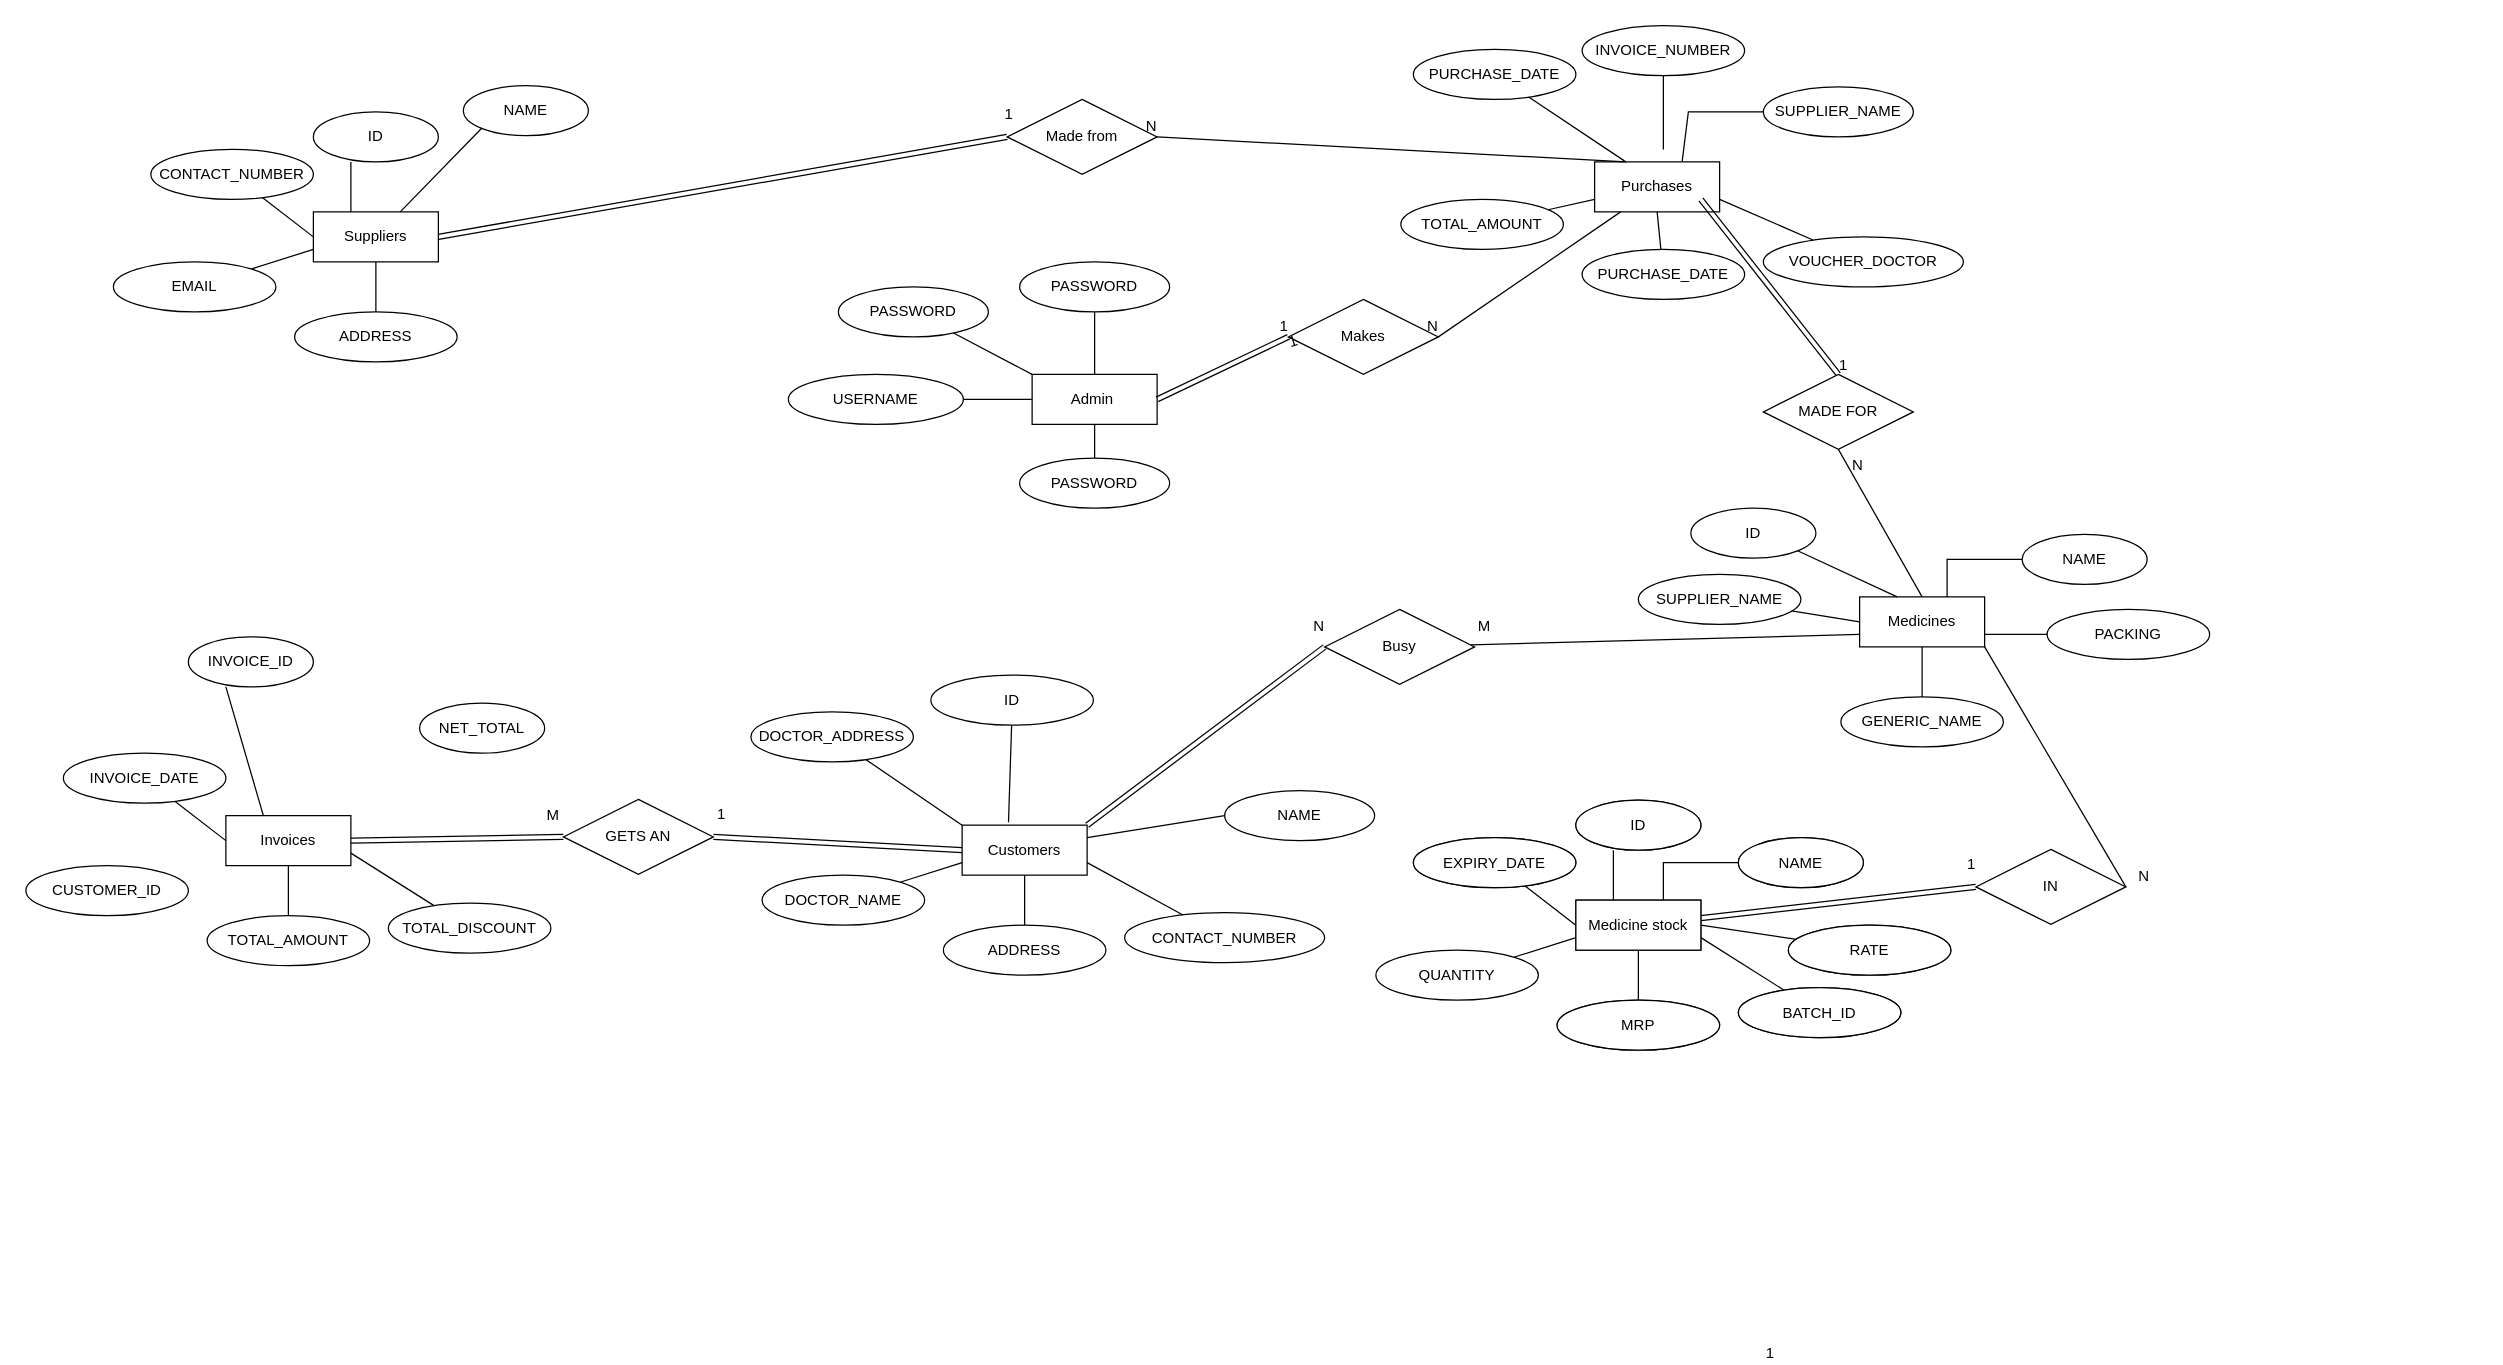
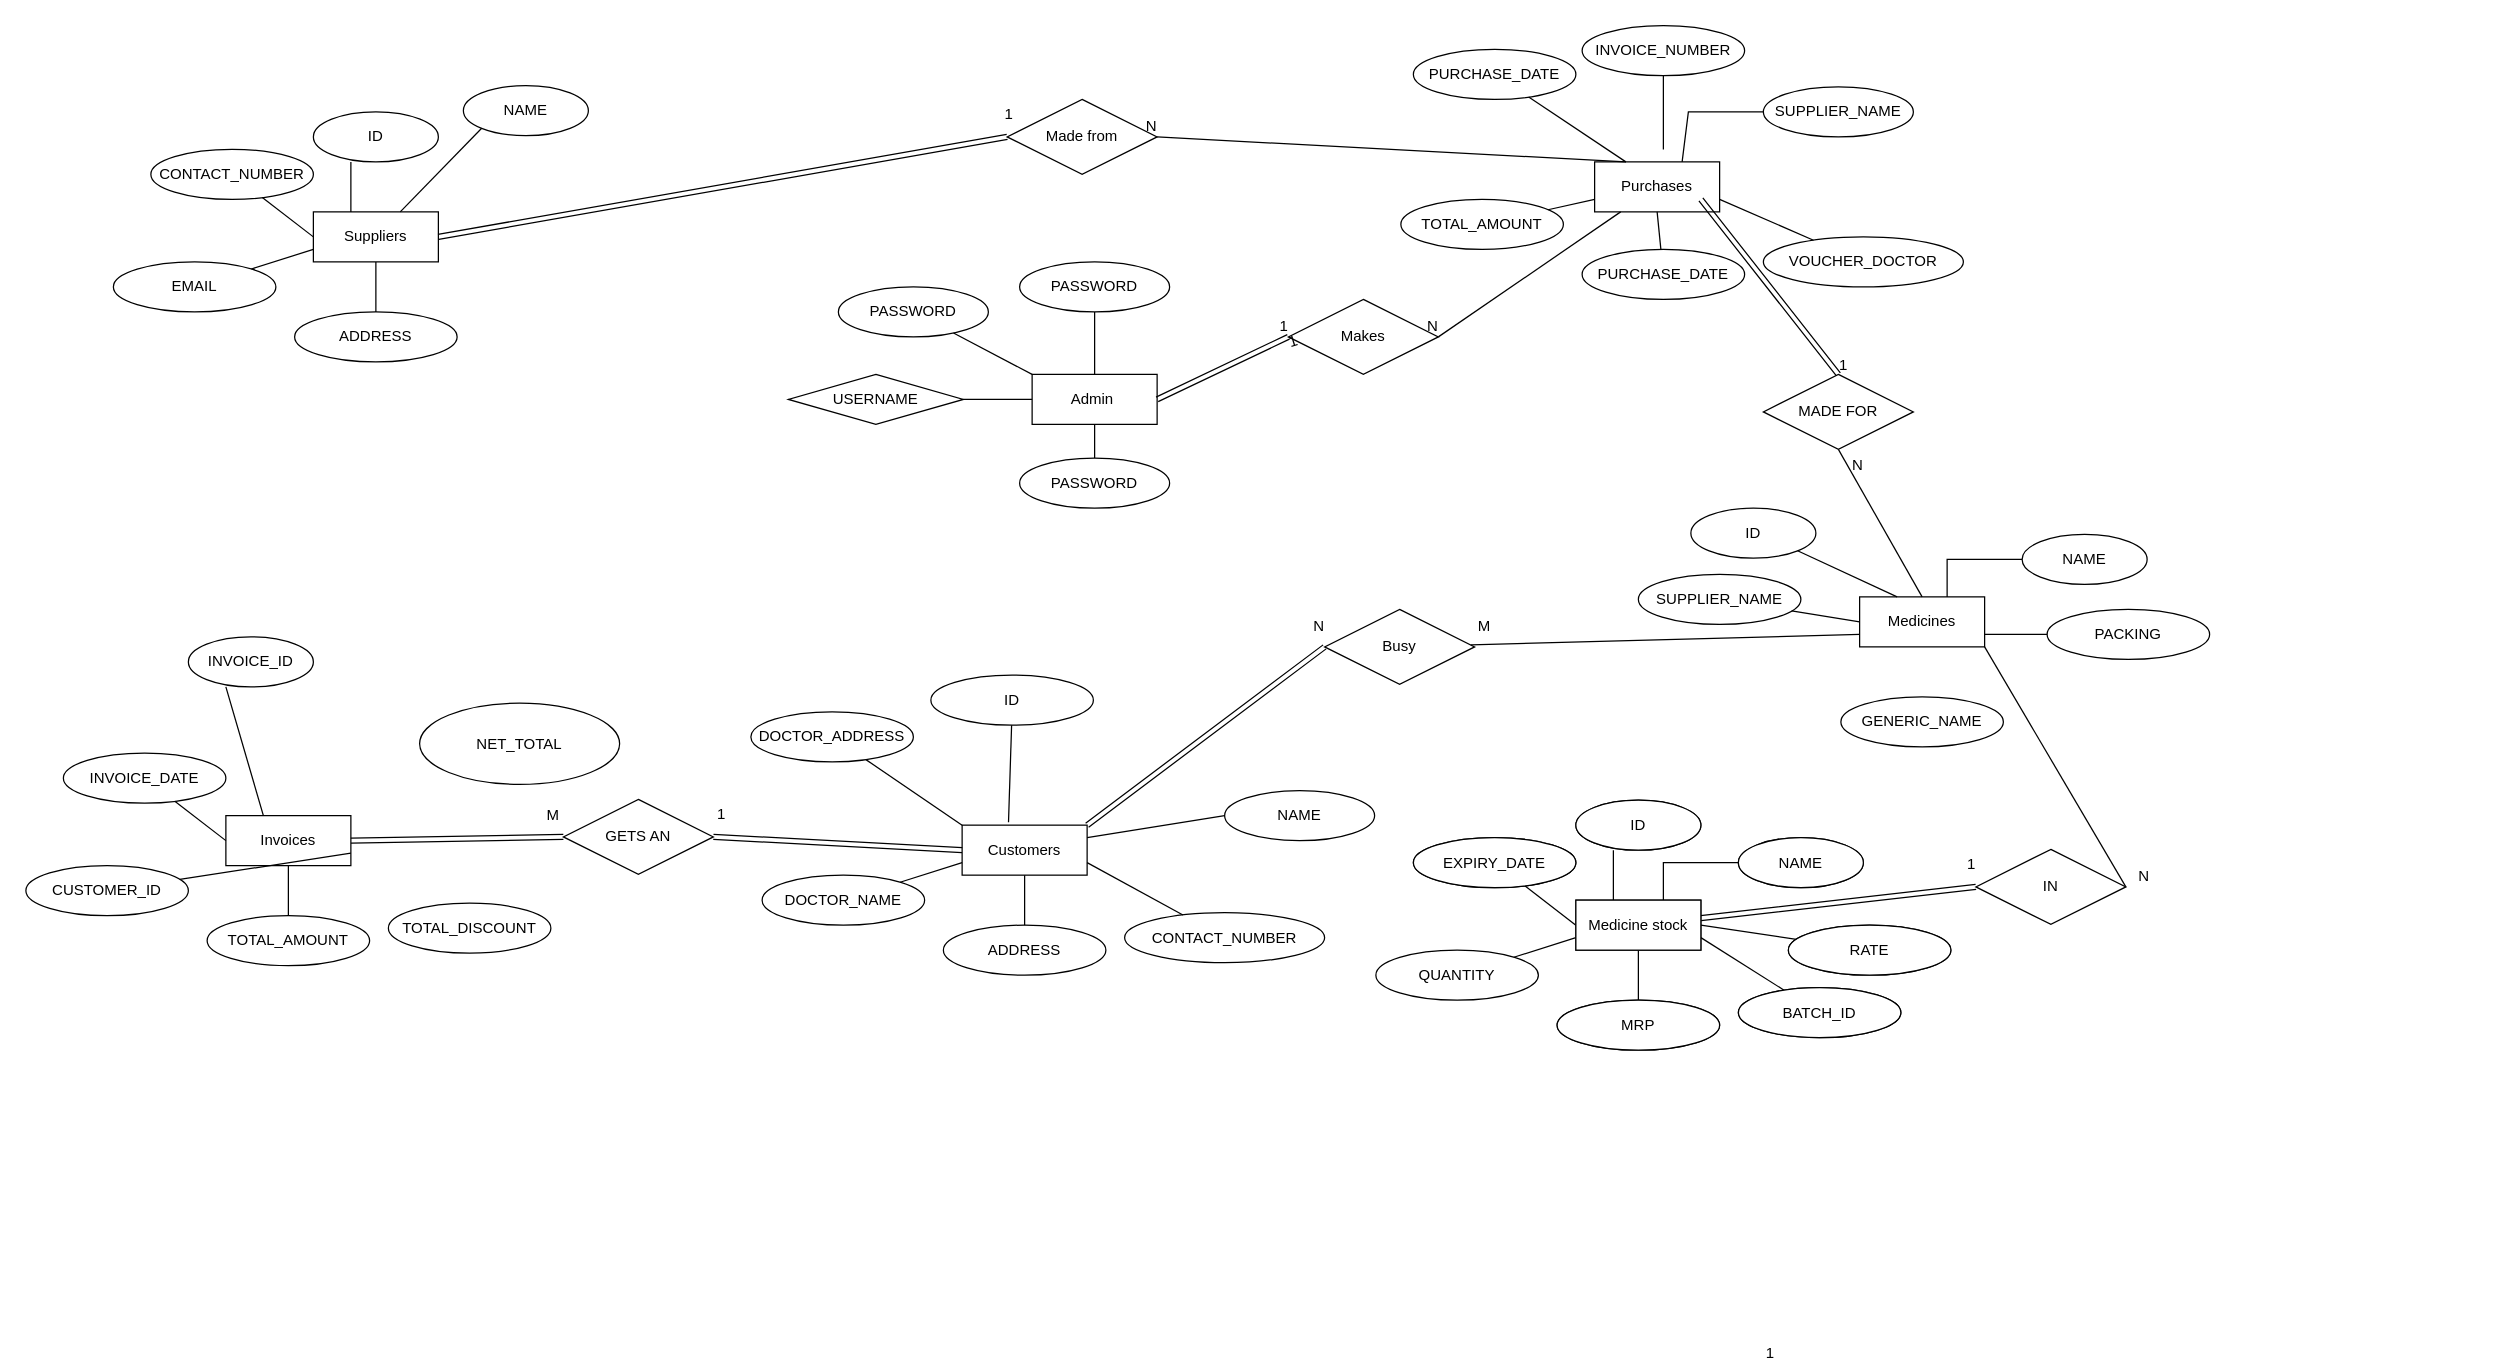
node "USERNAME": shape ellipse -> diamond
edge "Medicines" -- "GENERIC_NAME": removed
node "NET_TOTAL": size 125x50 -> 200x81
edge "Invoices" -- "TOTAL_DISCOUNT": now "Invoices" -- "CUSTOMER_ID"
